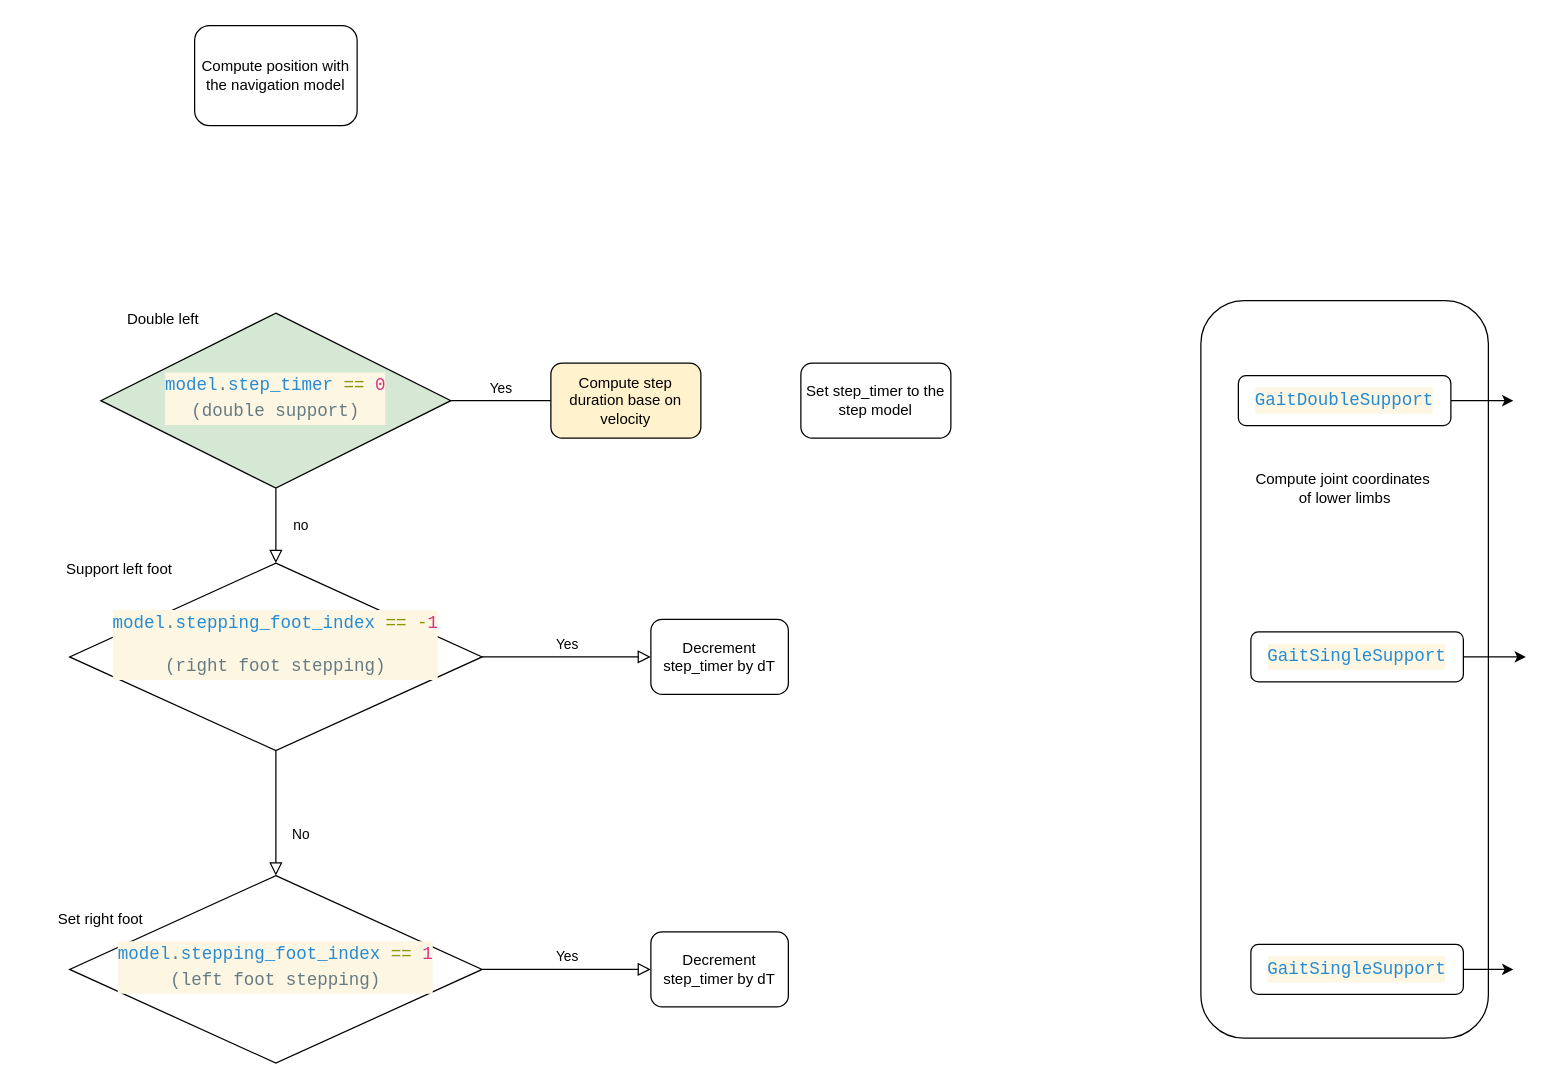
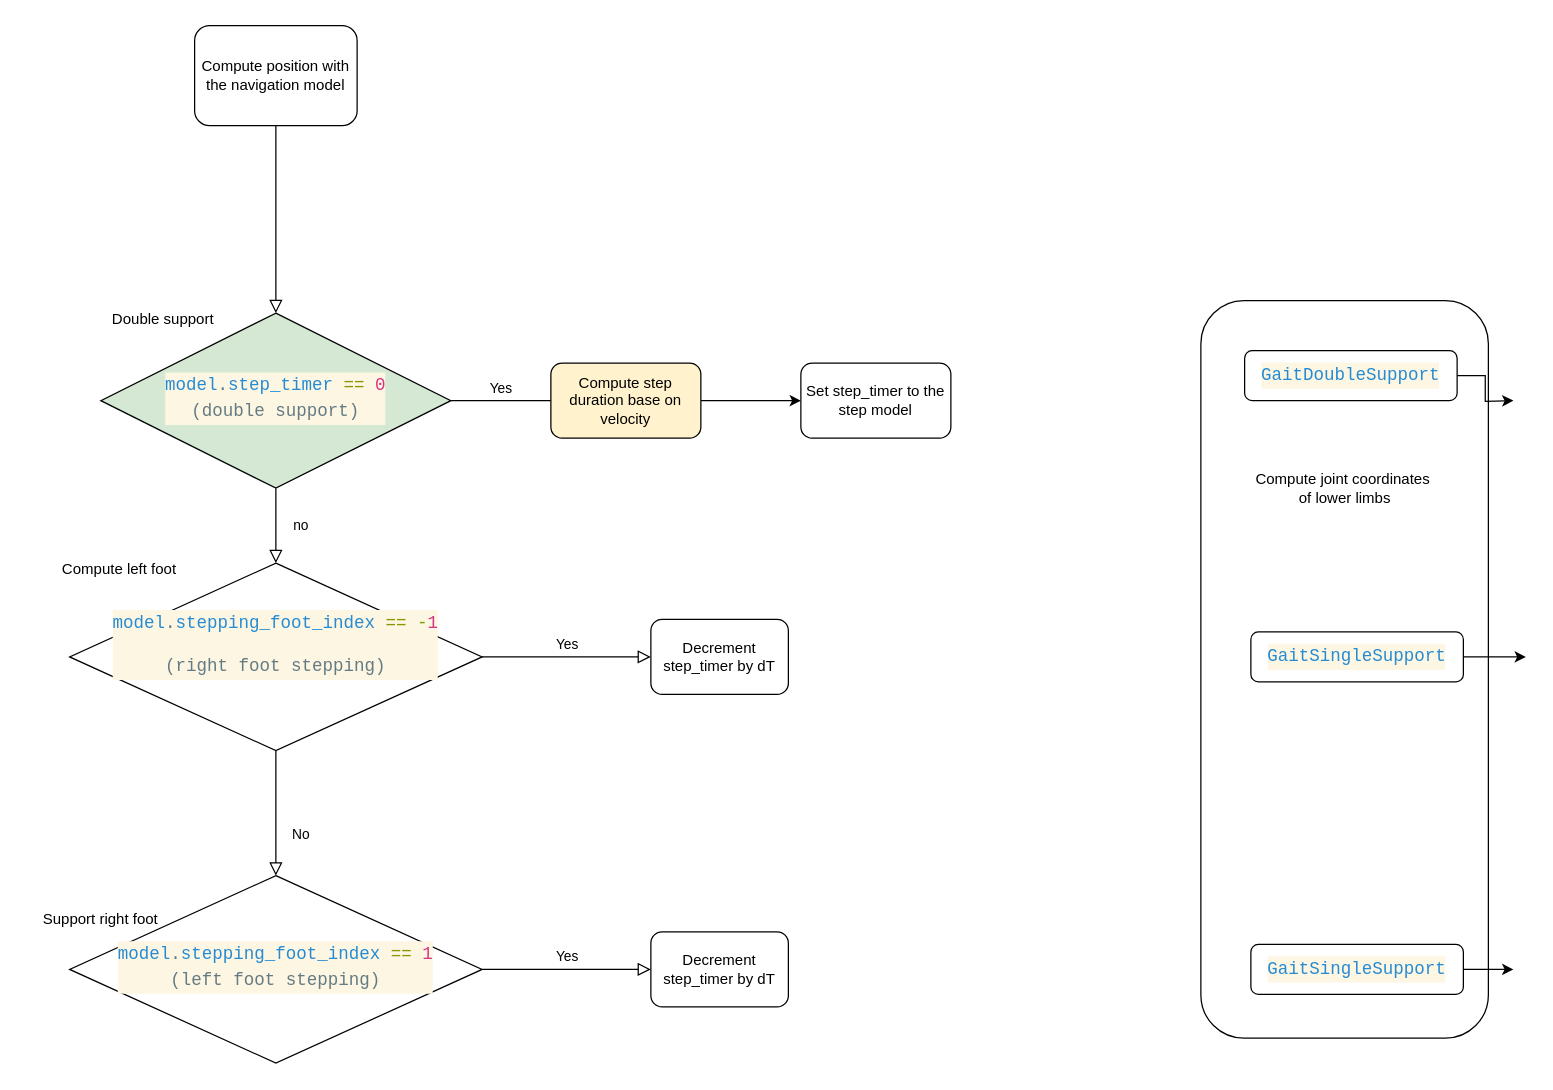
edge "Compute position with the navigation model" -> "model.step_timer == 0 (double support)": added
node "Double left": label "Double left" -> "Double support"
edge "Compute step duration base on velocity" -> "Set step_timer to the step model": added
node "GaitDoubleSupport": moved (1344, 401) -> (1351, 376)
node "Support left foot": label "Support left foot" -> "Compute left foot"
node "Set right foot": label "Set right foot" -> "Support right foot"
